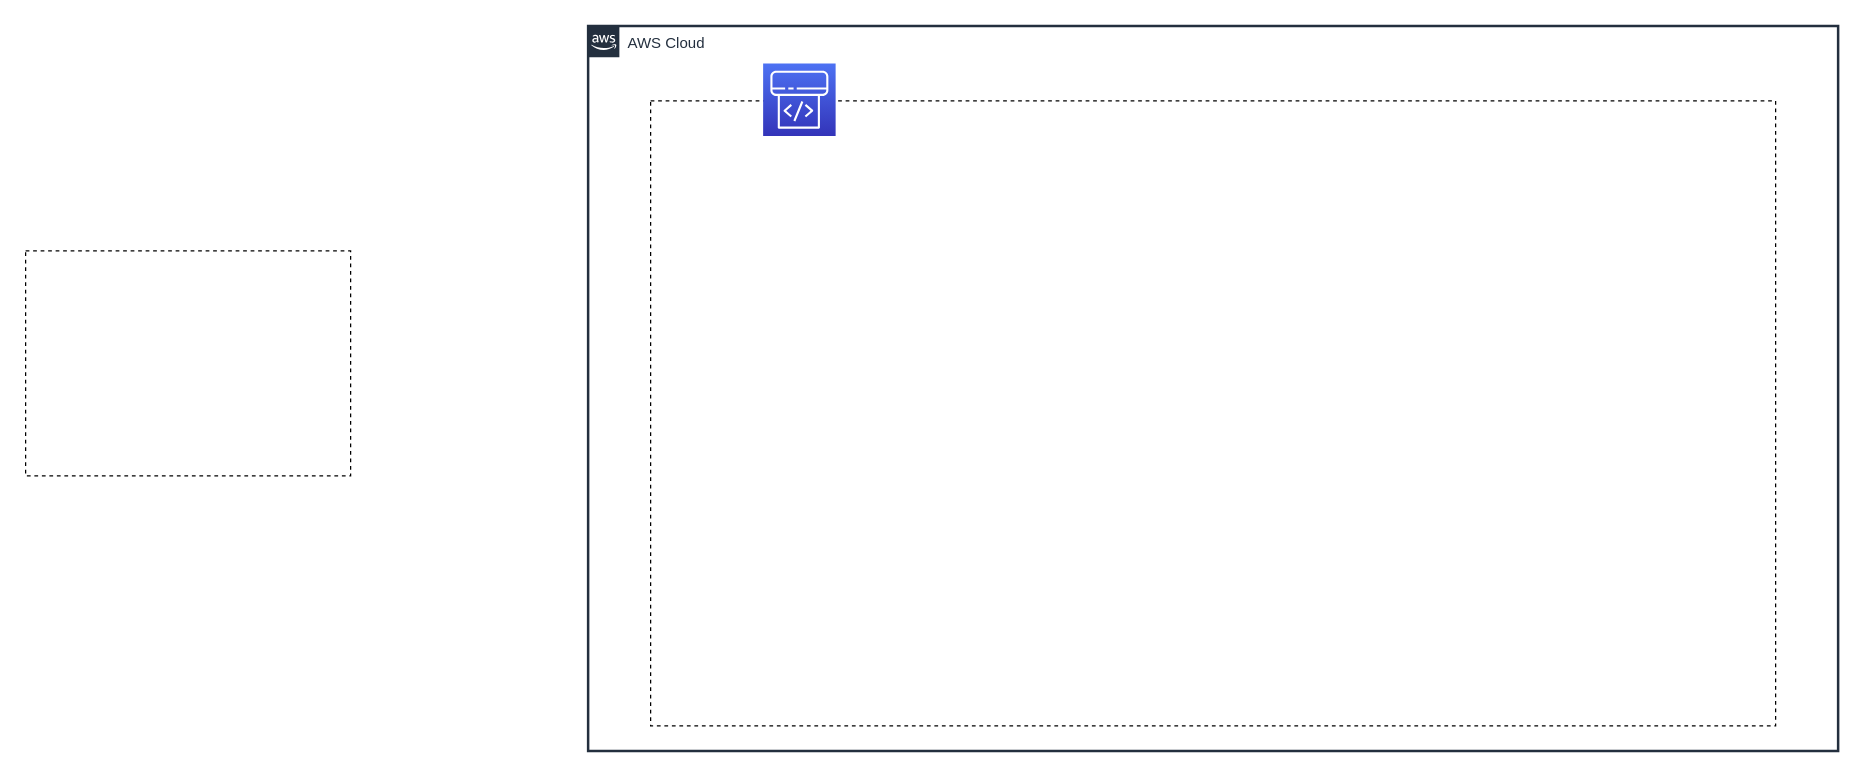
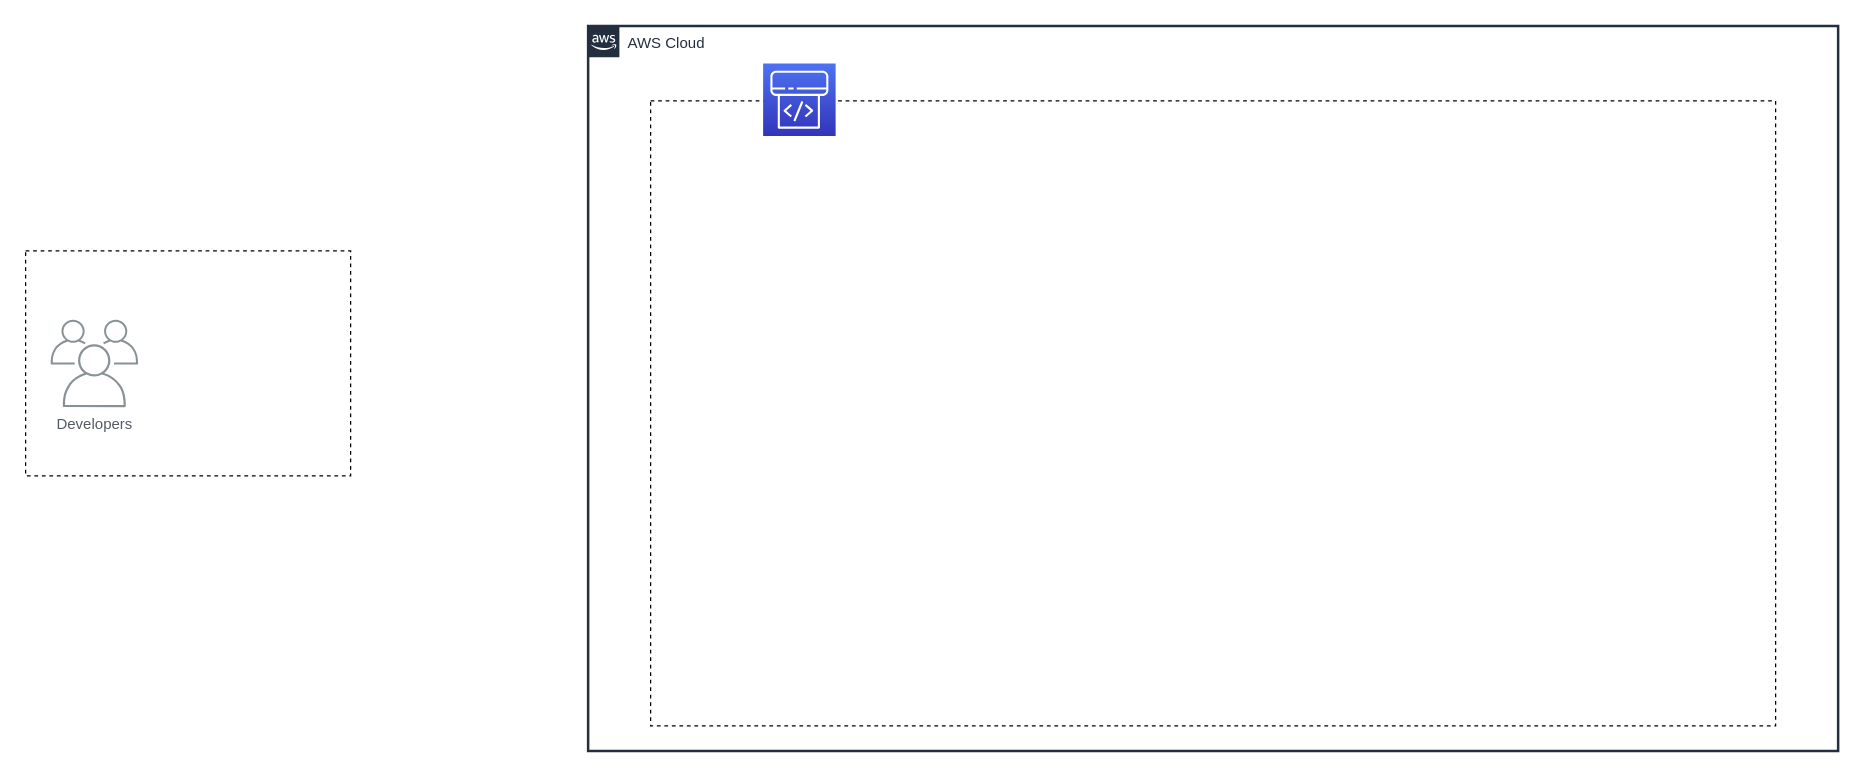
node "Developers": added
